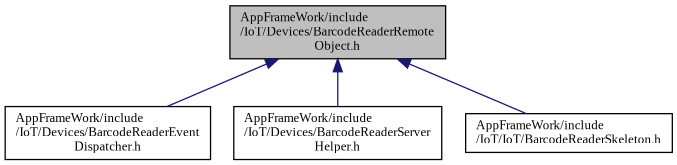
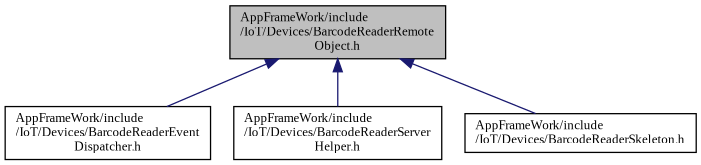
node "AppFrameWork/include /IoT/IoT/BarcodeReaderSkeleton.h": label "AppFrameWork/include /IoT/IoT/BarcodeReaderSkeleton.h" -> "AppFrameWork/include /IoT/Devices/BarcodeReaderSkeleton.h"
